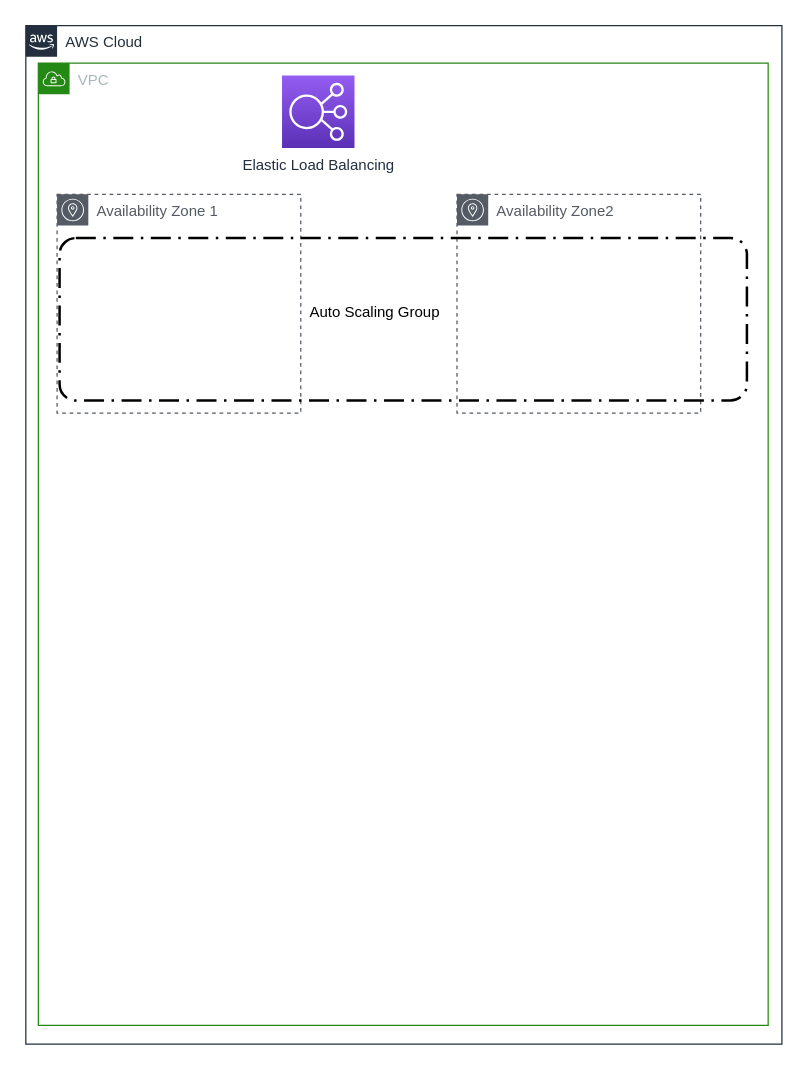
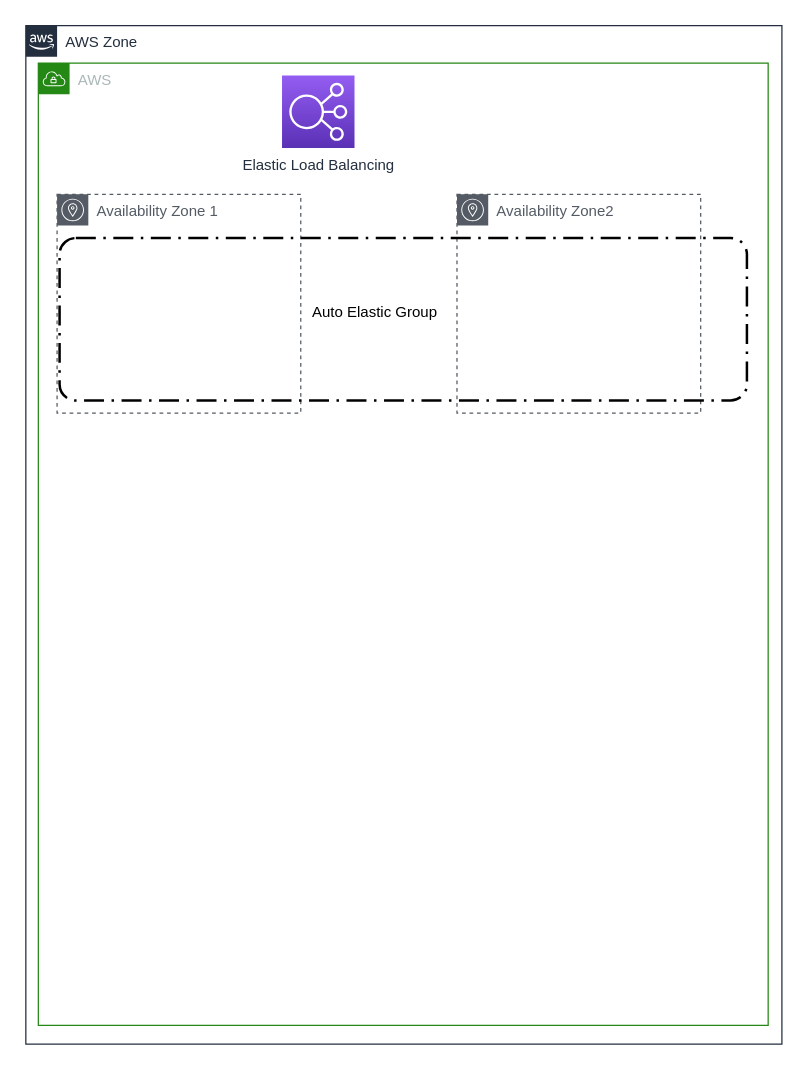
node "AWS Cloud": label "AWS Cloud" -> "AWS Zone"
node "VPC": label "VPC" -> "AWS"
node "Auto Scaling Group": label "Auto Scaling Group" -> "Auto Elastic Group"
